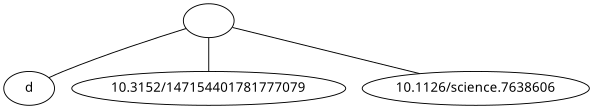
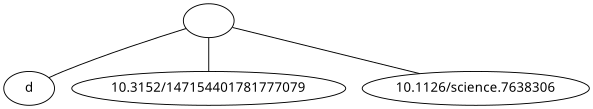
node "10.1126/science.7638606": label "10.1126/science.7638606" -> "10.1126/science.7638306"
